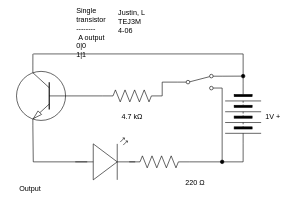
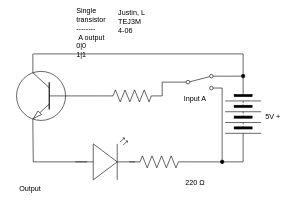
node "Input A": added
node "4.7 kΩ": removed
node "1V +": label "1V +" -> "5V +"
